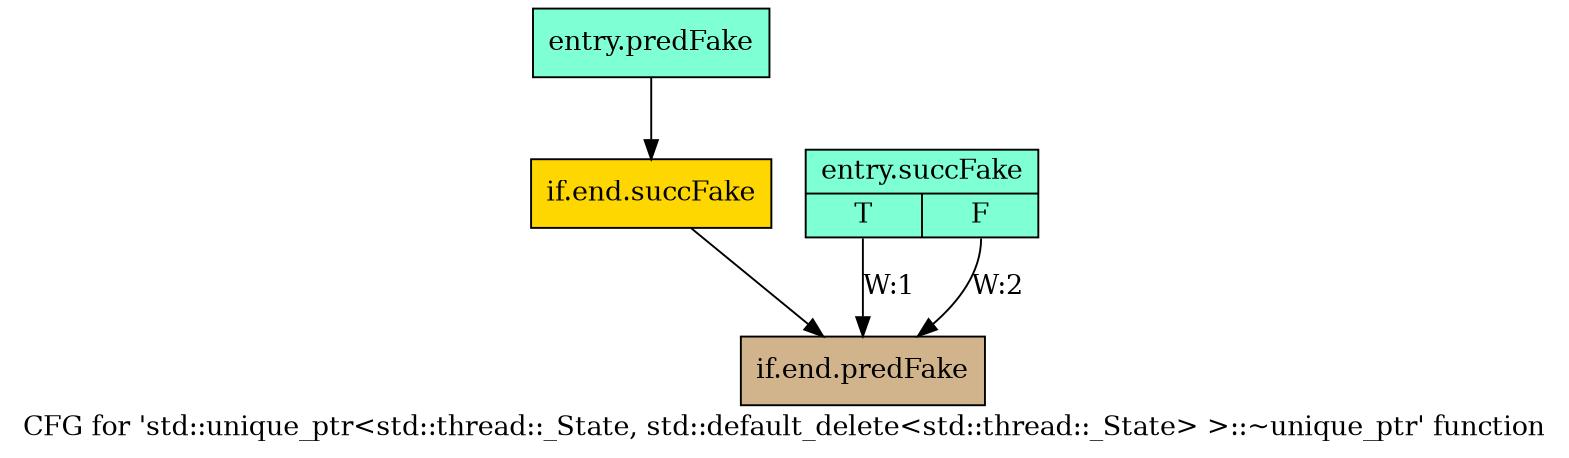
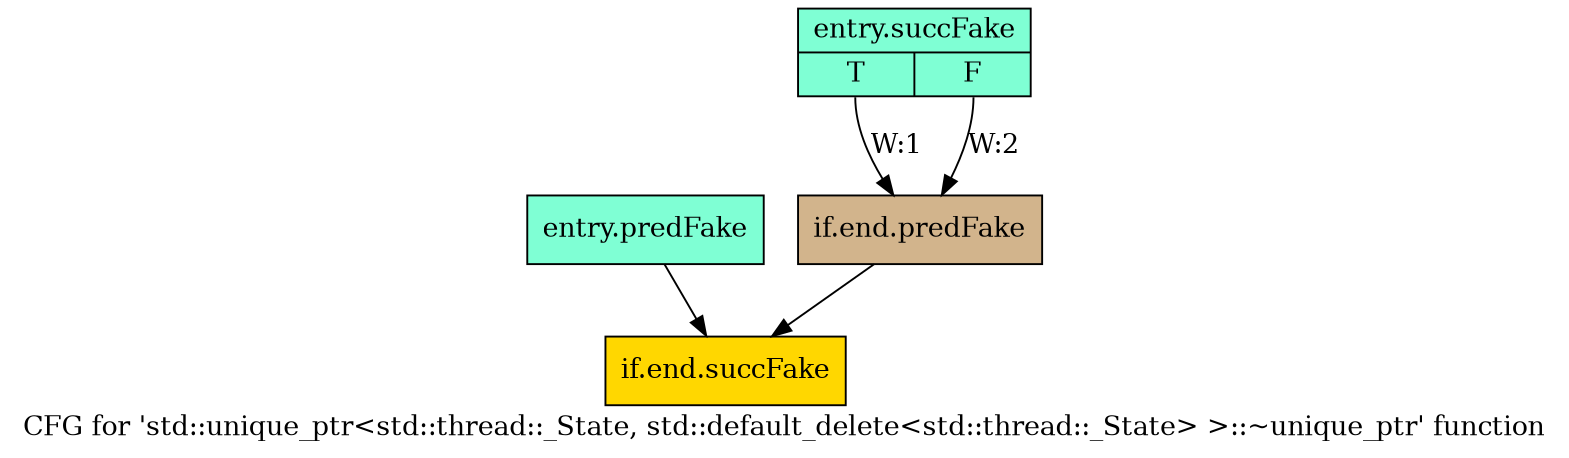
edge "if.end.succFake" -> "if.end.predFake": reversed
